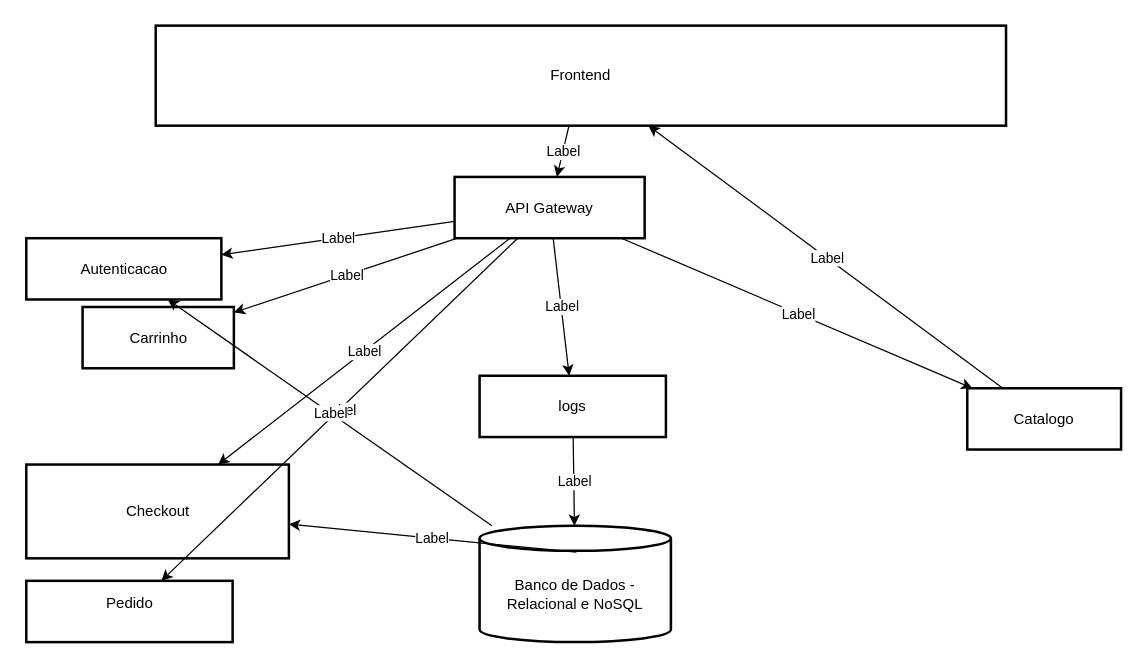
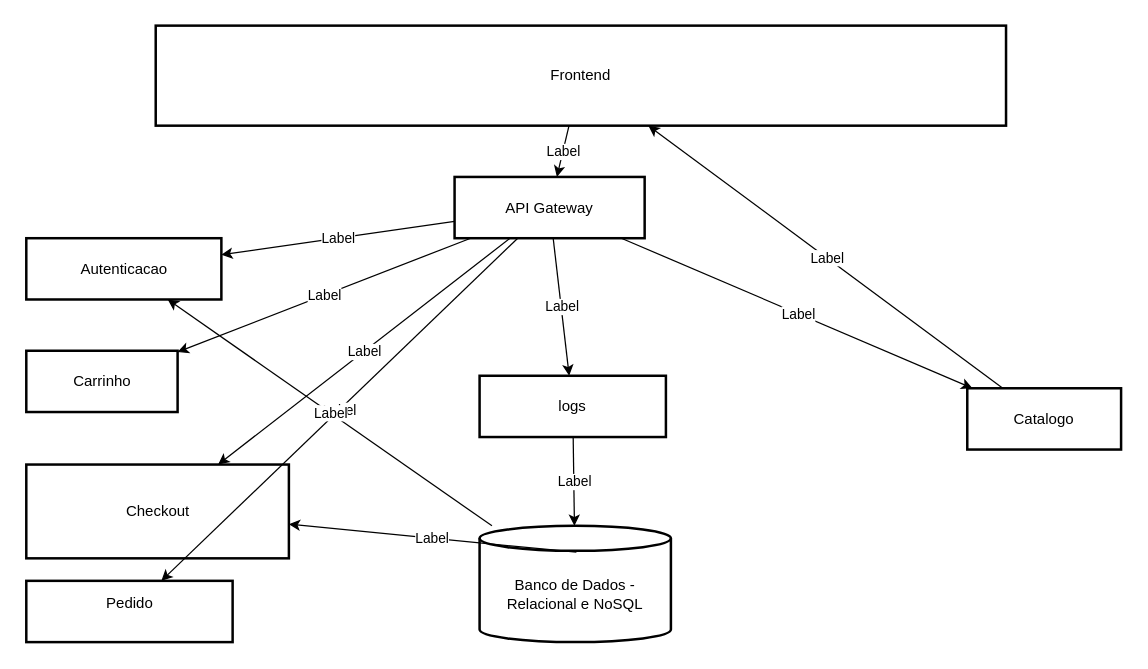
node "Carrinho": moved (158, 338) -> (102, 381)
